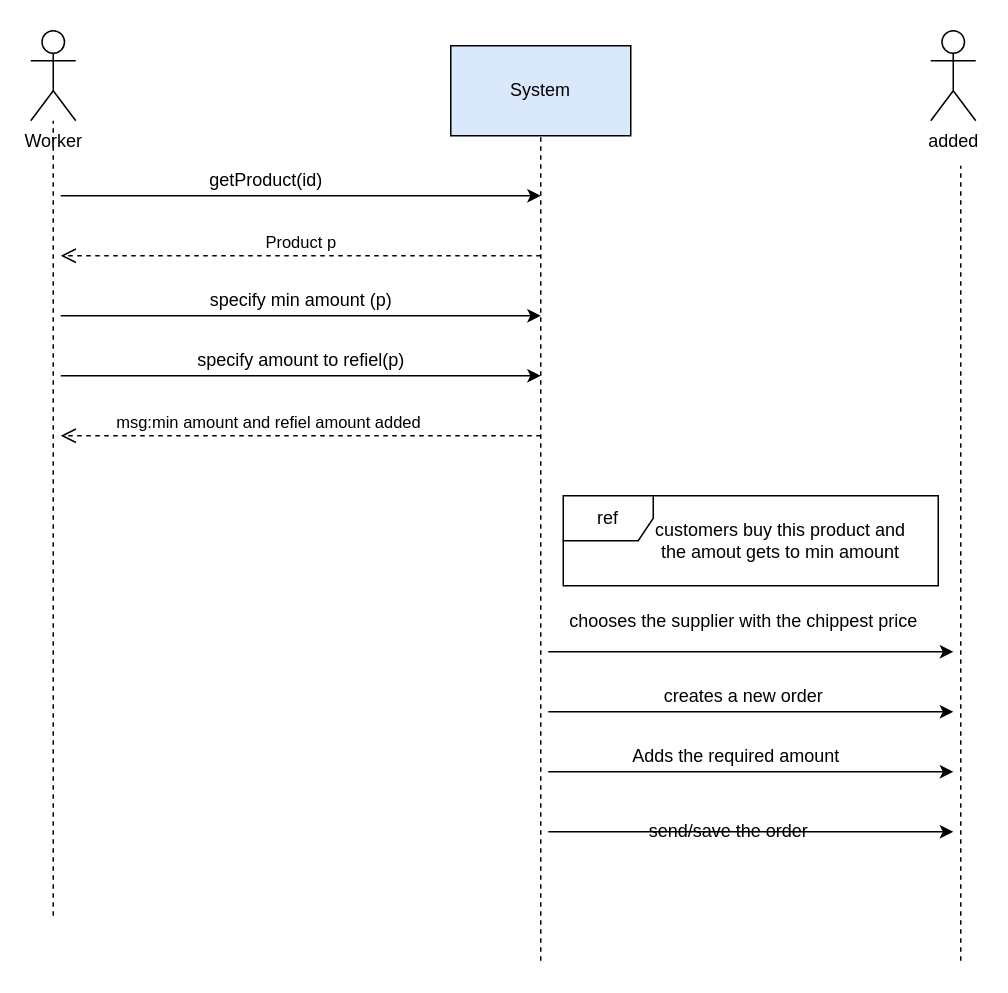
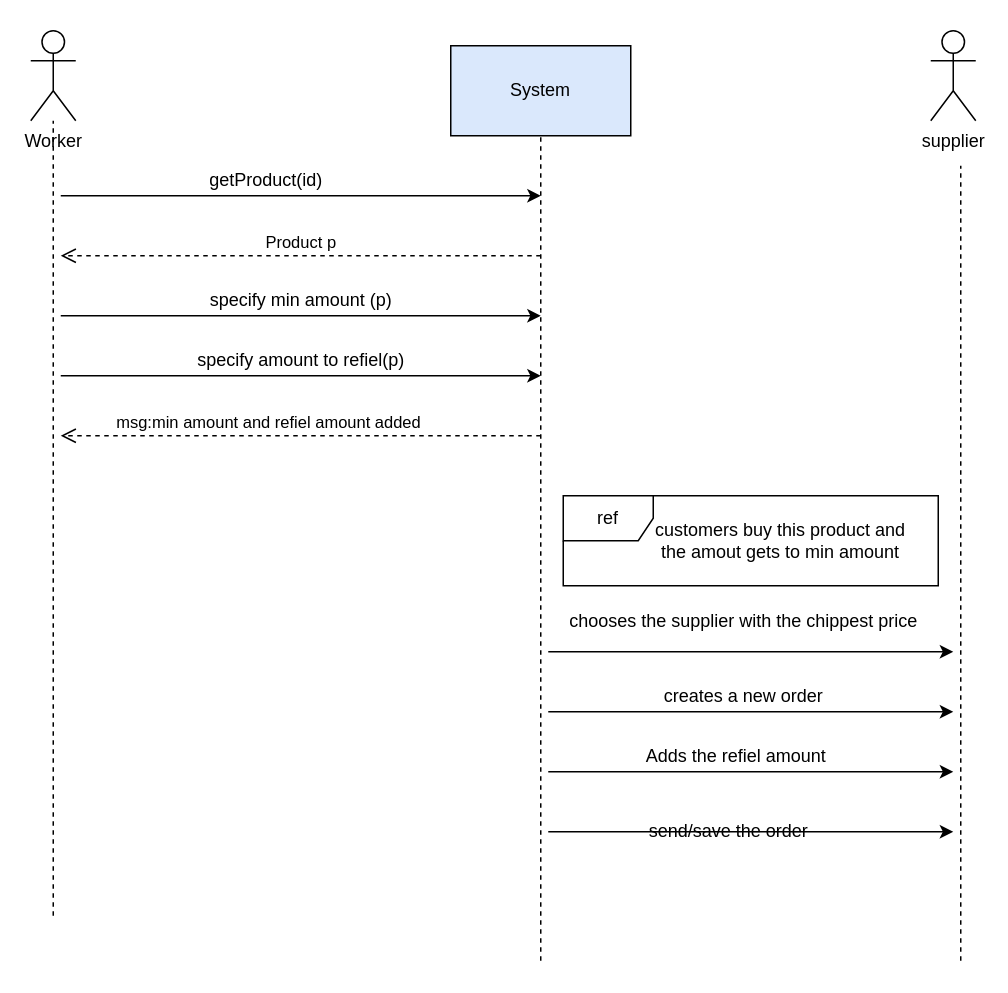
node "added": label "added" -> "supplier"
node "Adds the required amount": label "Adds the required amount" -> "Adds the refiel amount"
